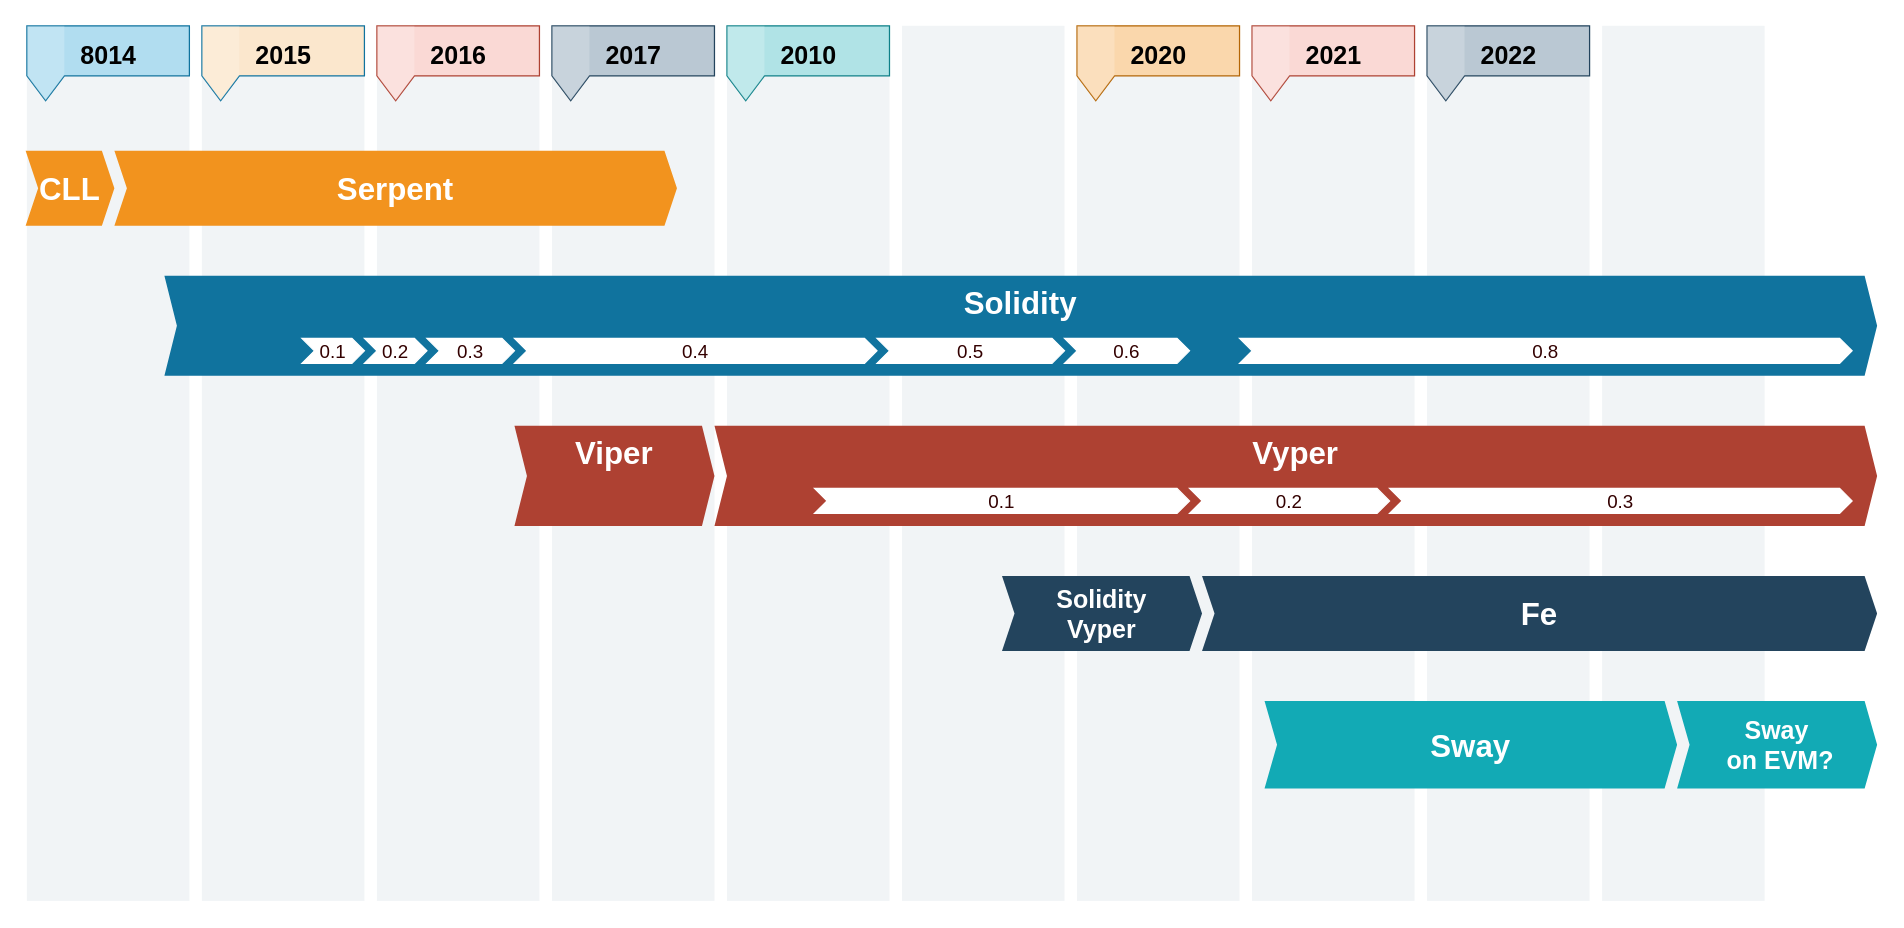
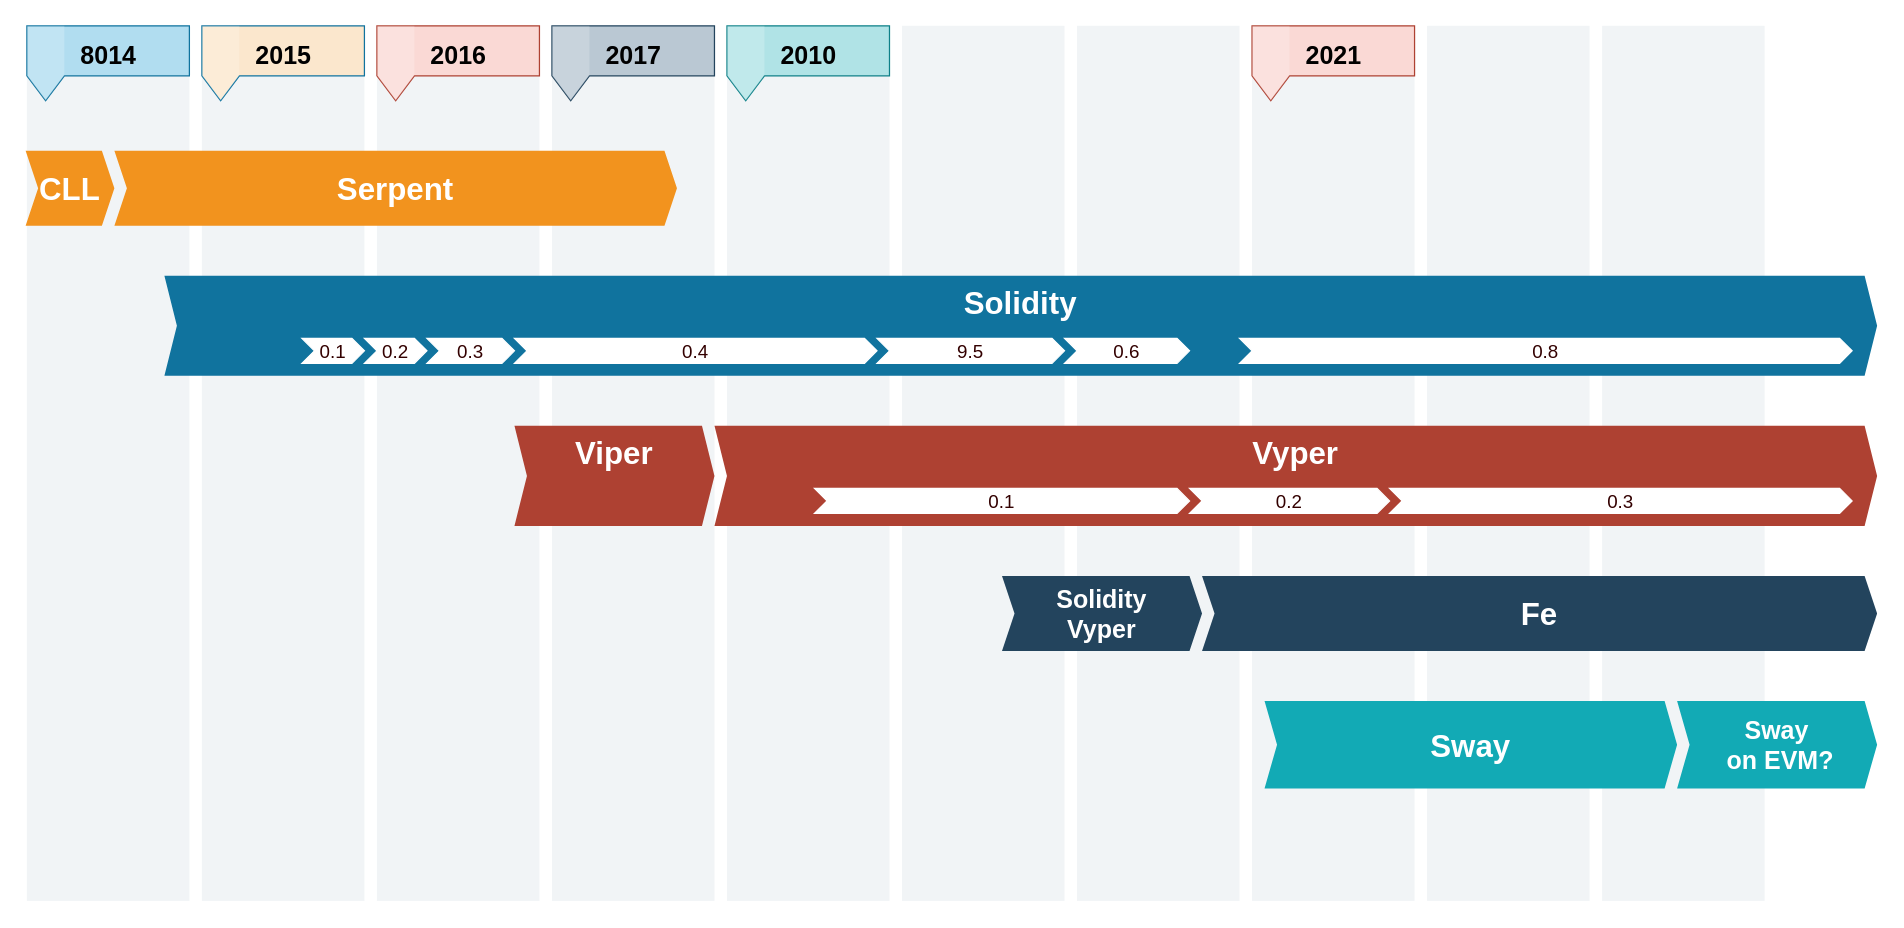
node "2020": removed
node "2022": removed
node "0.5": label "0.5" -> "9.5"
